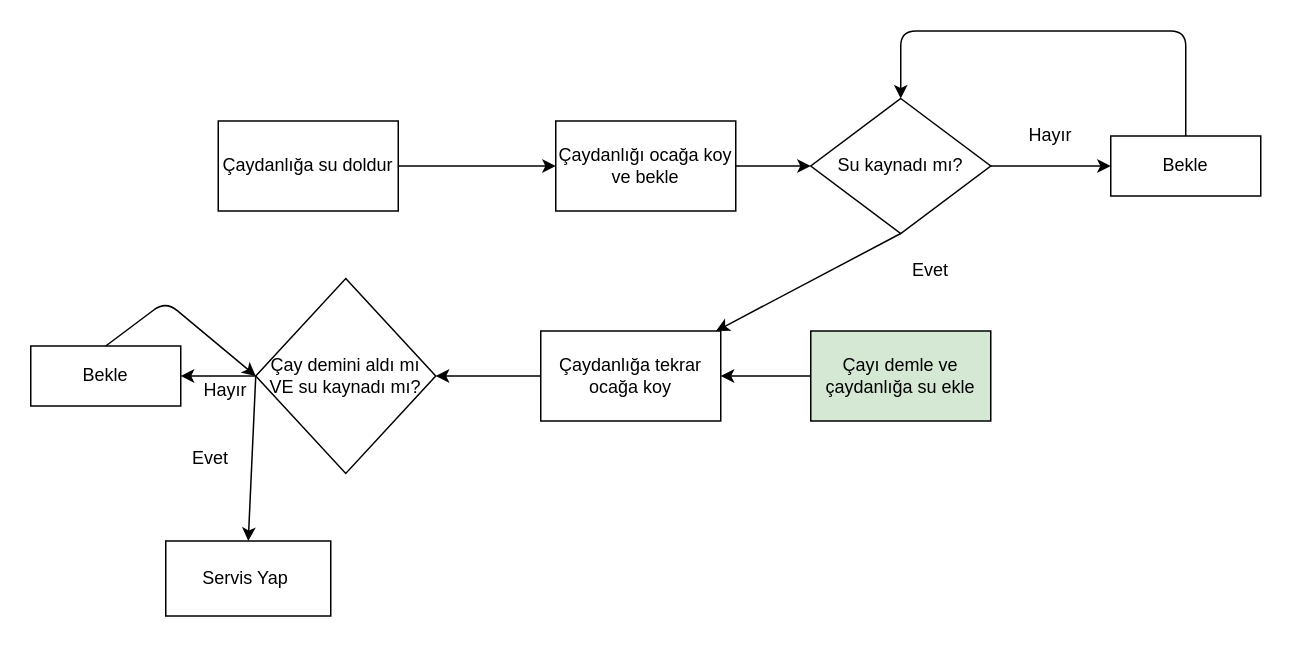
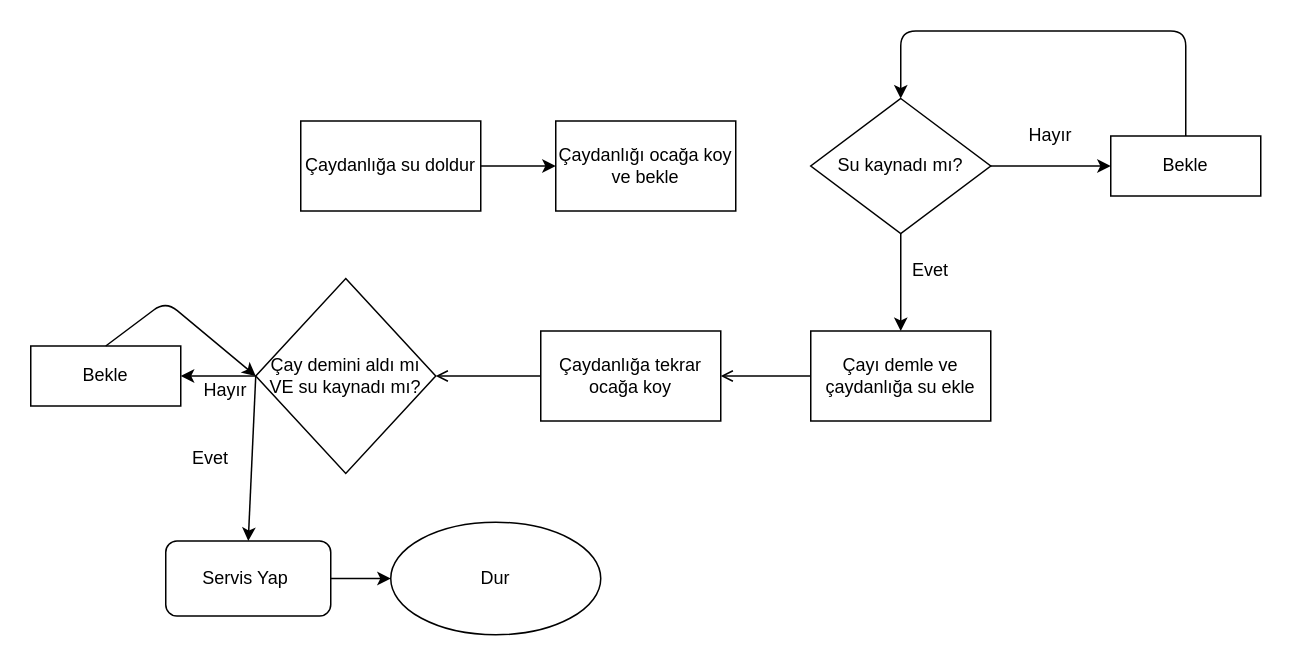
node "Çaydanlığa su doldur": moved (308, 166) -> (391, 166)
edge "Çaydanlığı ocağa koy ve bekle" -> "Su kaynadı mı?": removed
edge "Su kaynadı mı?" -> "Çaydanlığa tekrar ocağa koy": now "Su kaynadı mı?" -> "Çayı demle ve çaydanlığa su ekle"
edge "Çaydanlığa tekrar ocağa koy" -> "Çay demini aldı mı VE su kaynadı mı?": arrowhead classic -> open
edge "Çayı demle ve çaydanlığa su ekle" -> "Çaydanlığa tekrar ocağa koy": arrowhead classic -> open
node "Çayı demle ve çaydanlığa su ekle": fillcolor #d5e8d4 -> #ffffff
node "Servis Yap": shape rectangle -> rounded rectangle
edge "Servis Yap" -> "Dur": added
node "Dur": added
